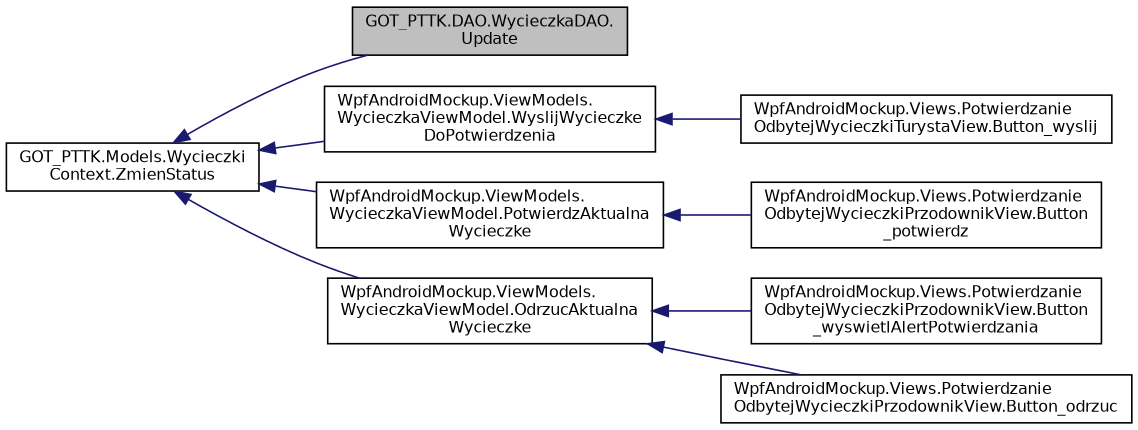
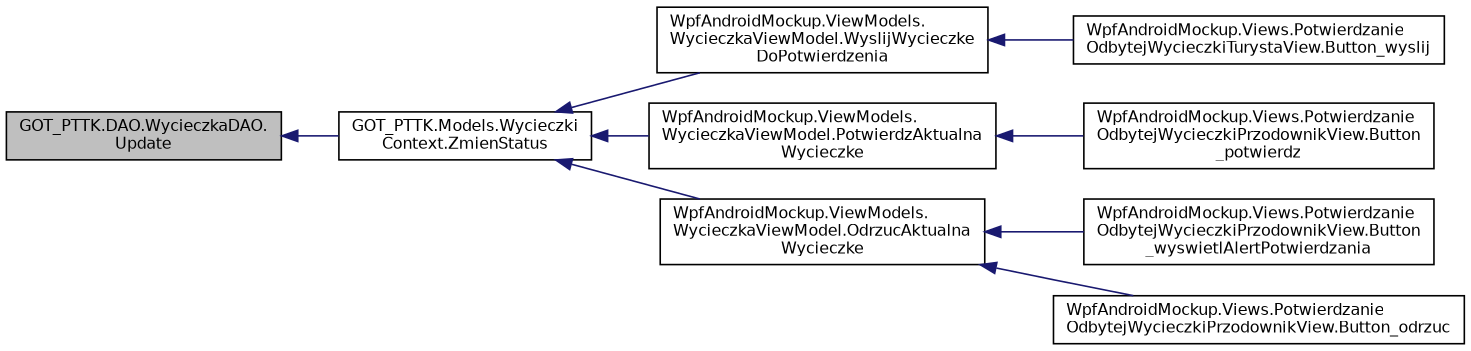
edge "GOT_PTTK.DAO.WycieczkaDAO. Update" -> "GOT_PTTK.Models.Wycieczki Context.ZmienStatus": reversed
